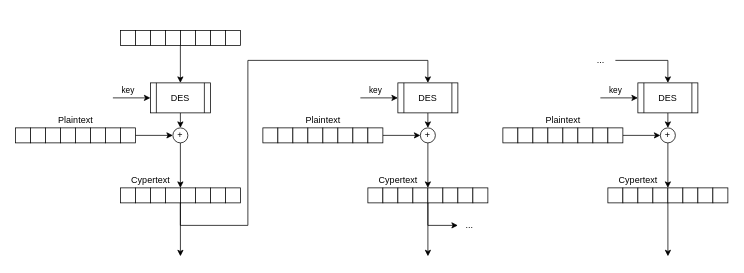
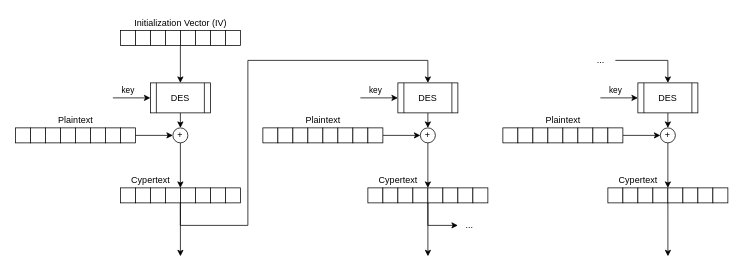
node "Initialization Vector (IV)": added
